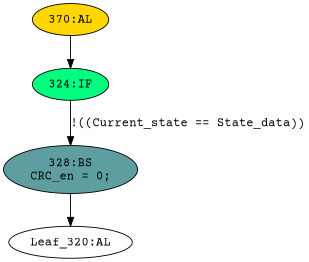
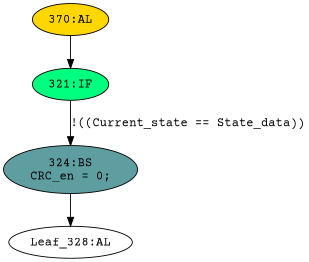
node "324:IF": label "324:IF" -> "321:IF"
node "328:BS CRC_en = 0;": label "328:BS CRC_en = 0;" -> "324:BS CRC_en = 0;"
node "Leaf_320:AL": label "Leaf_320:AL" -> "Leaf_328:AL"
